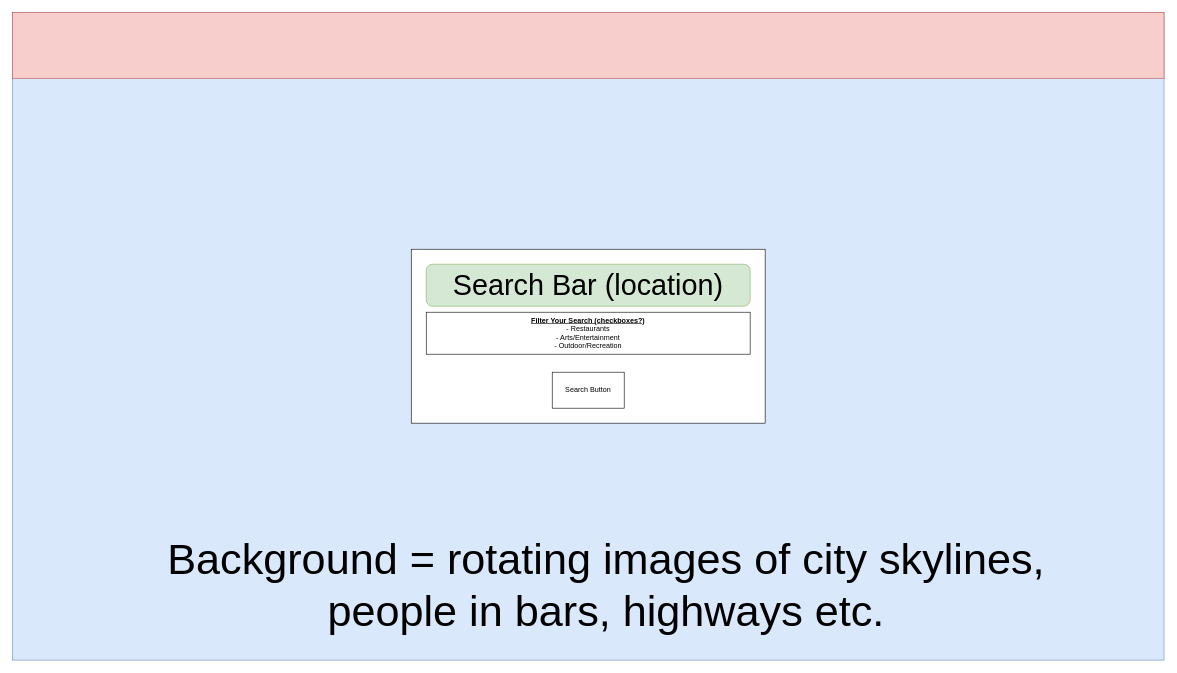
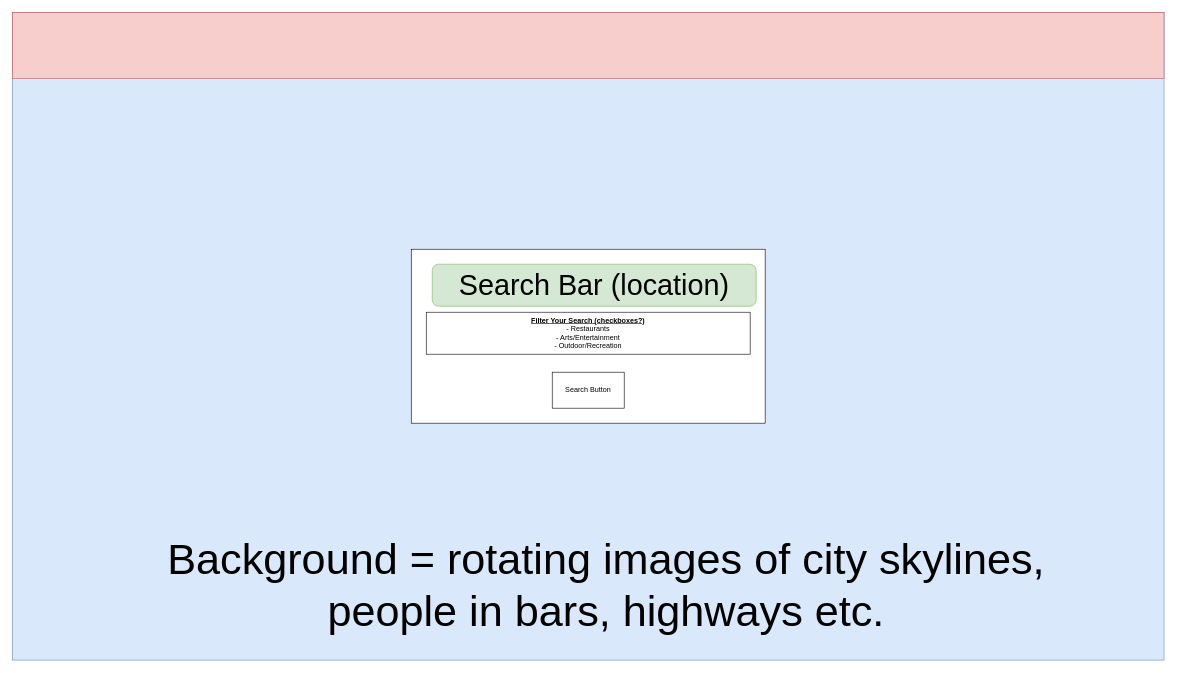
node "Search Bar (location)": moved (588, 285) -> (594, 285)
